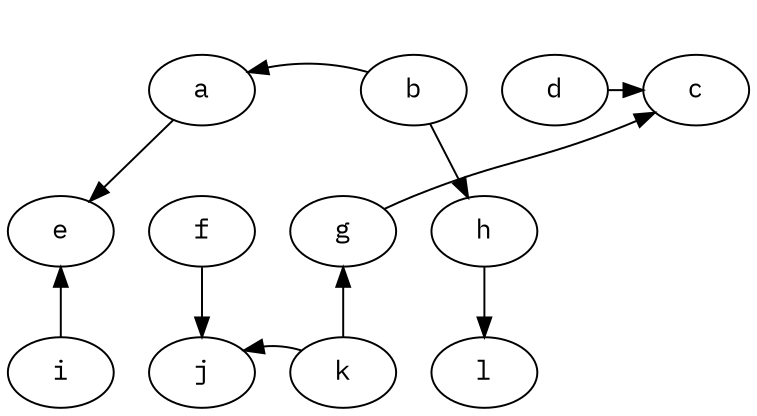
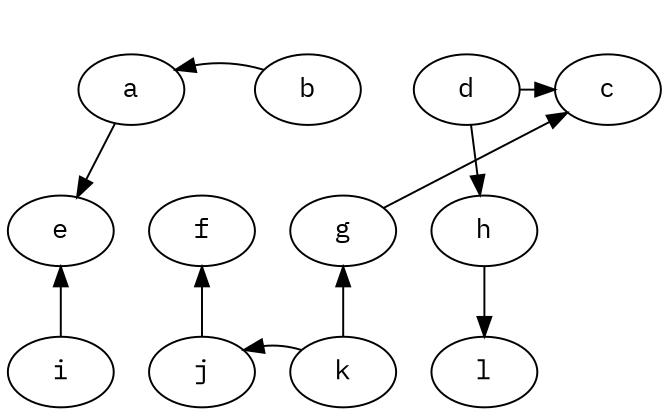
edge "b" -> "h": now "d" -> "h"
edge "f" -> "j": reversed
